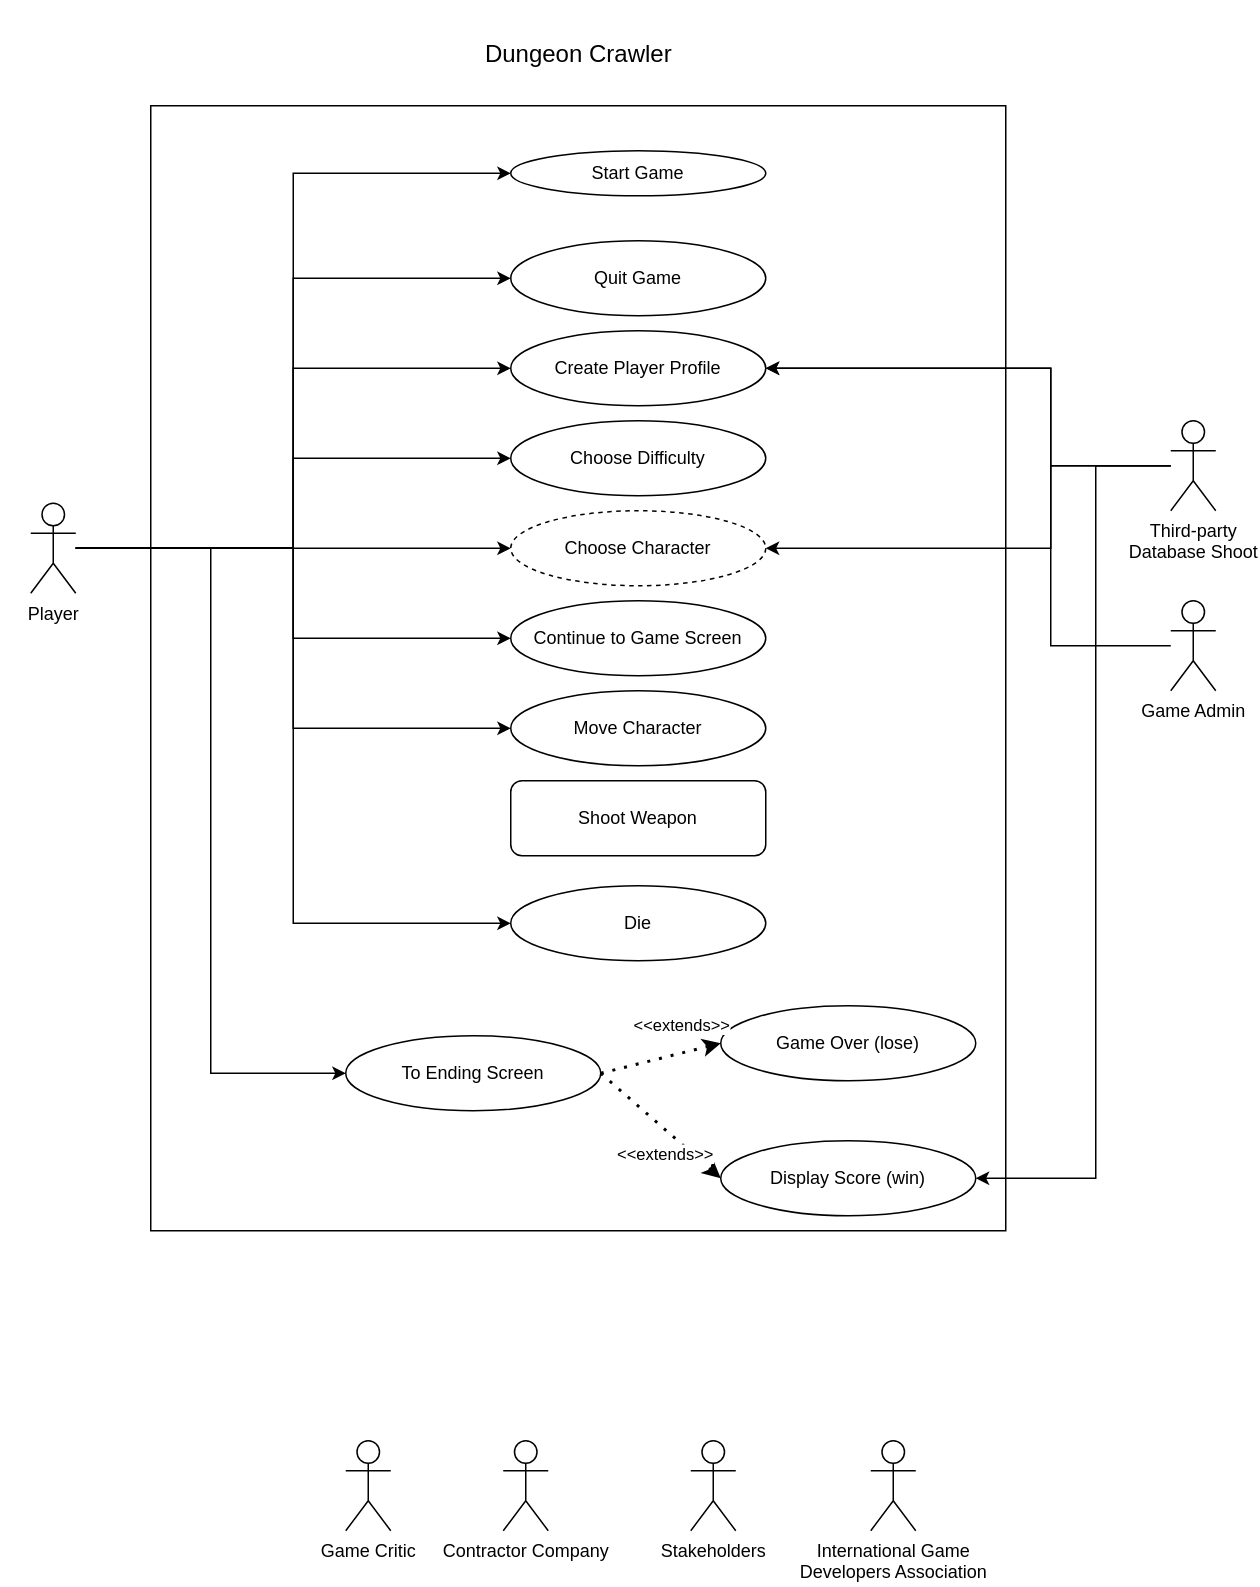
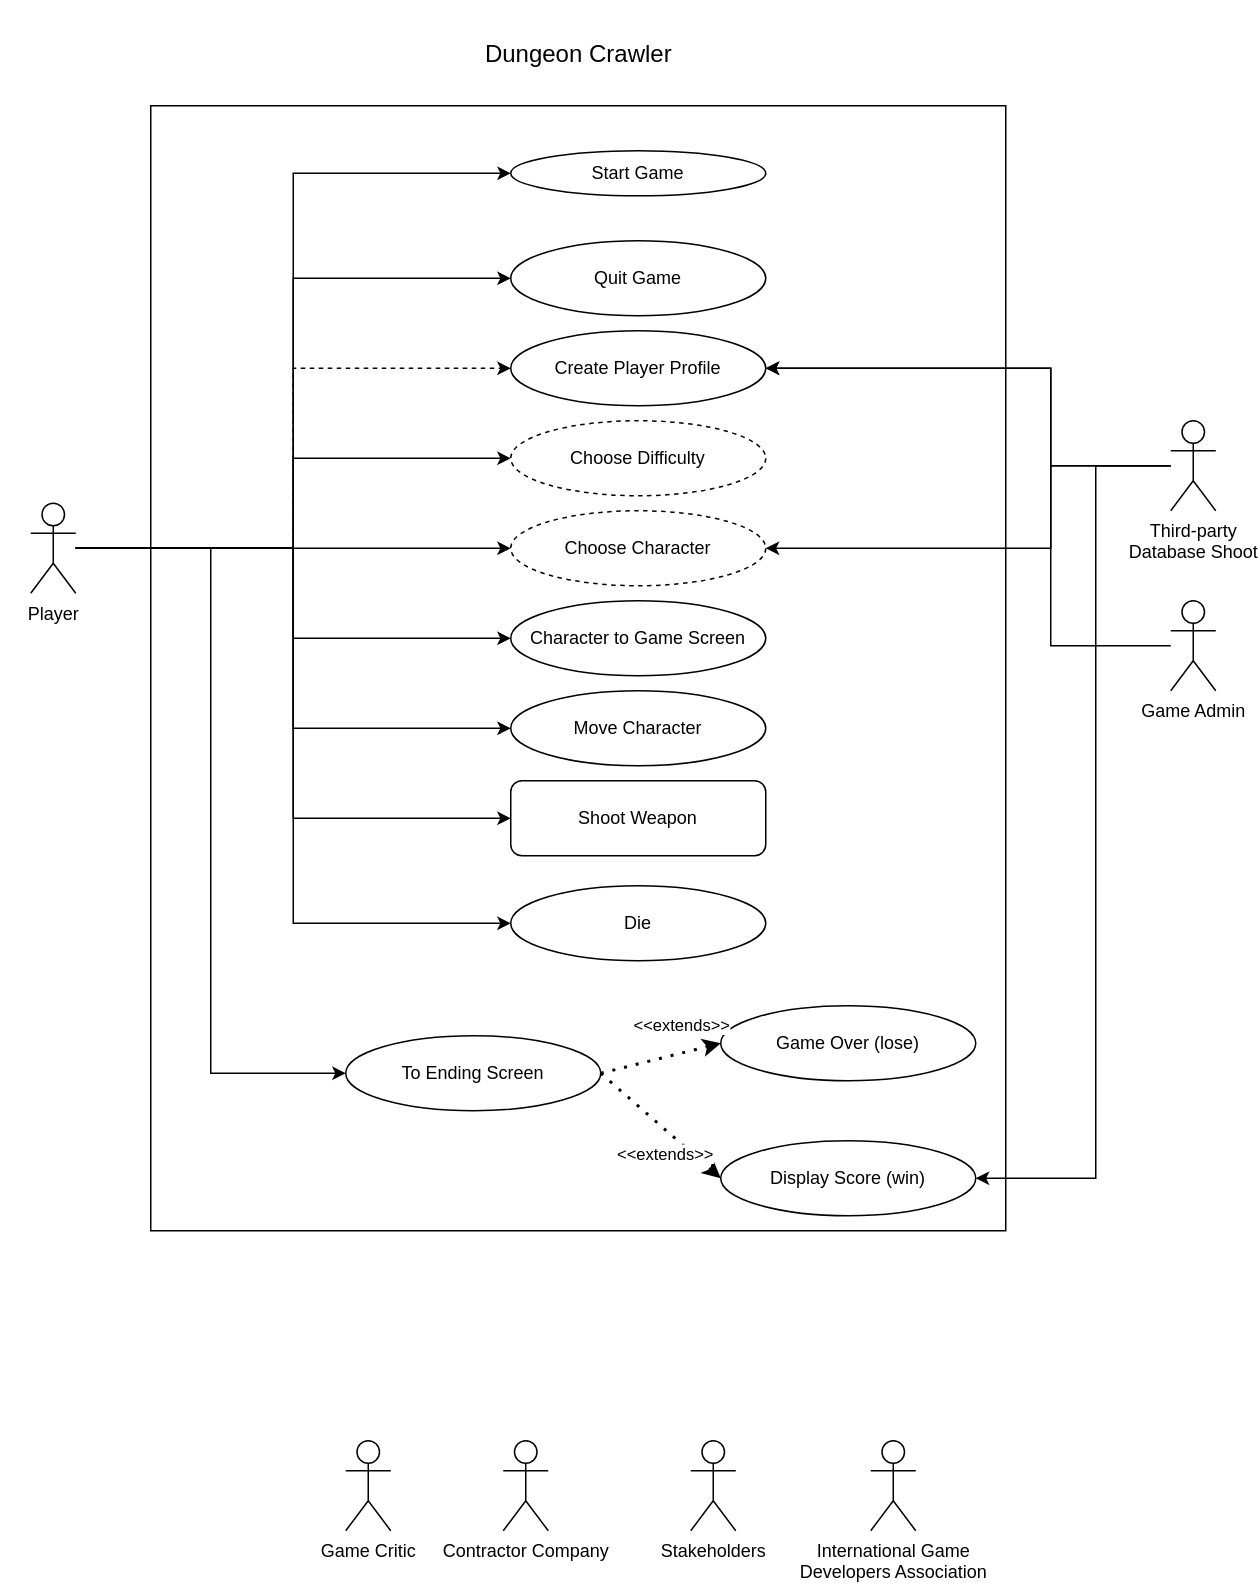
edge "Player" -> "Create Player Profile": style solid -> dashed
node "Choose Difficulty": style solid -> dashed
node "Continue to Game Screen": label "Continue to Game Screen" -> "Character to Game Screen"
edge "Player" -> "Shoot Weapon": added
